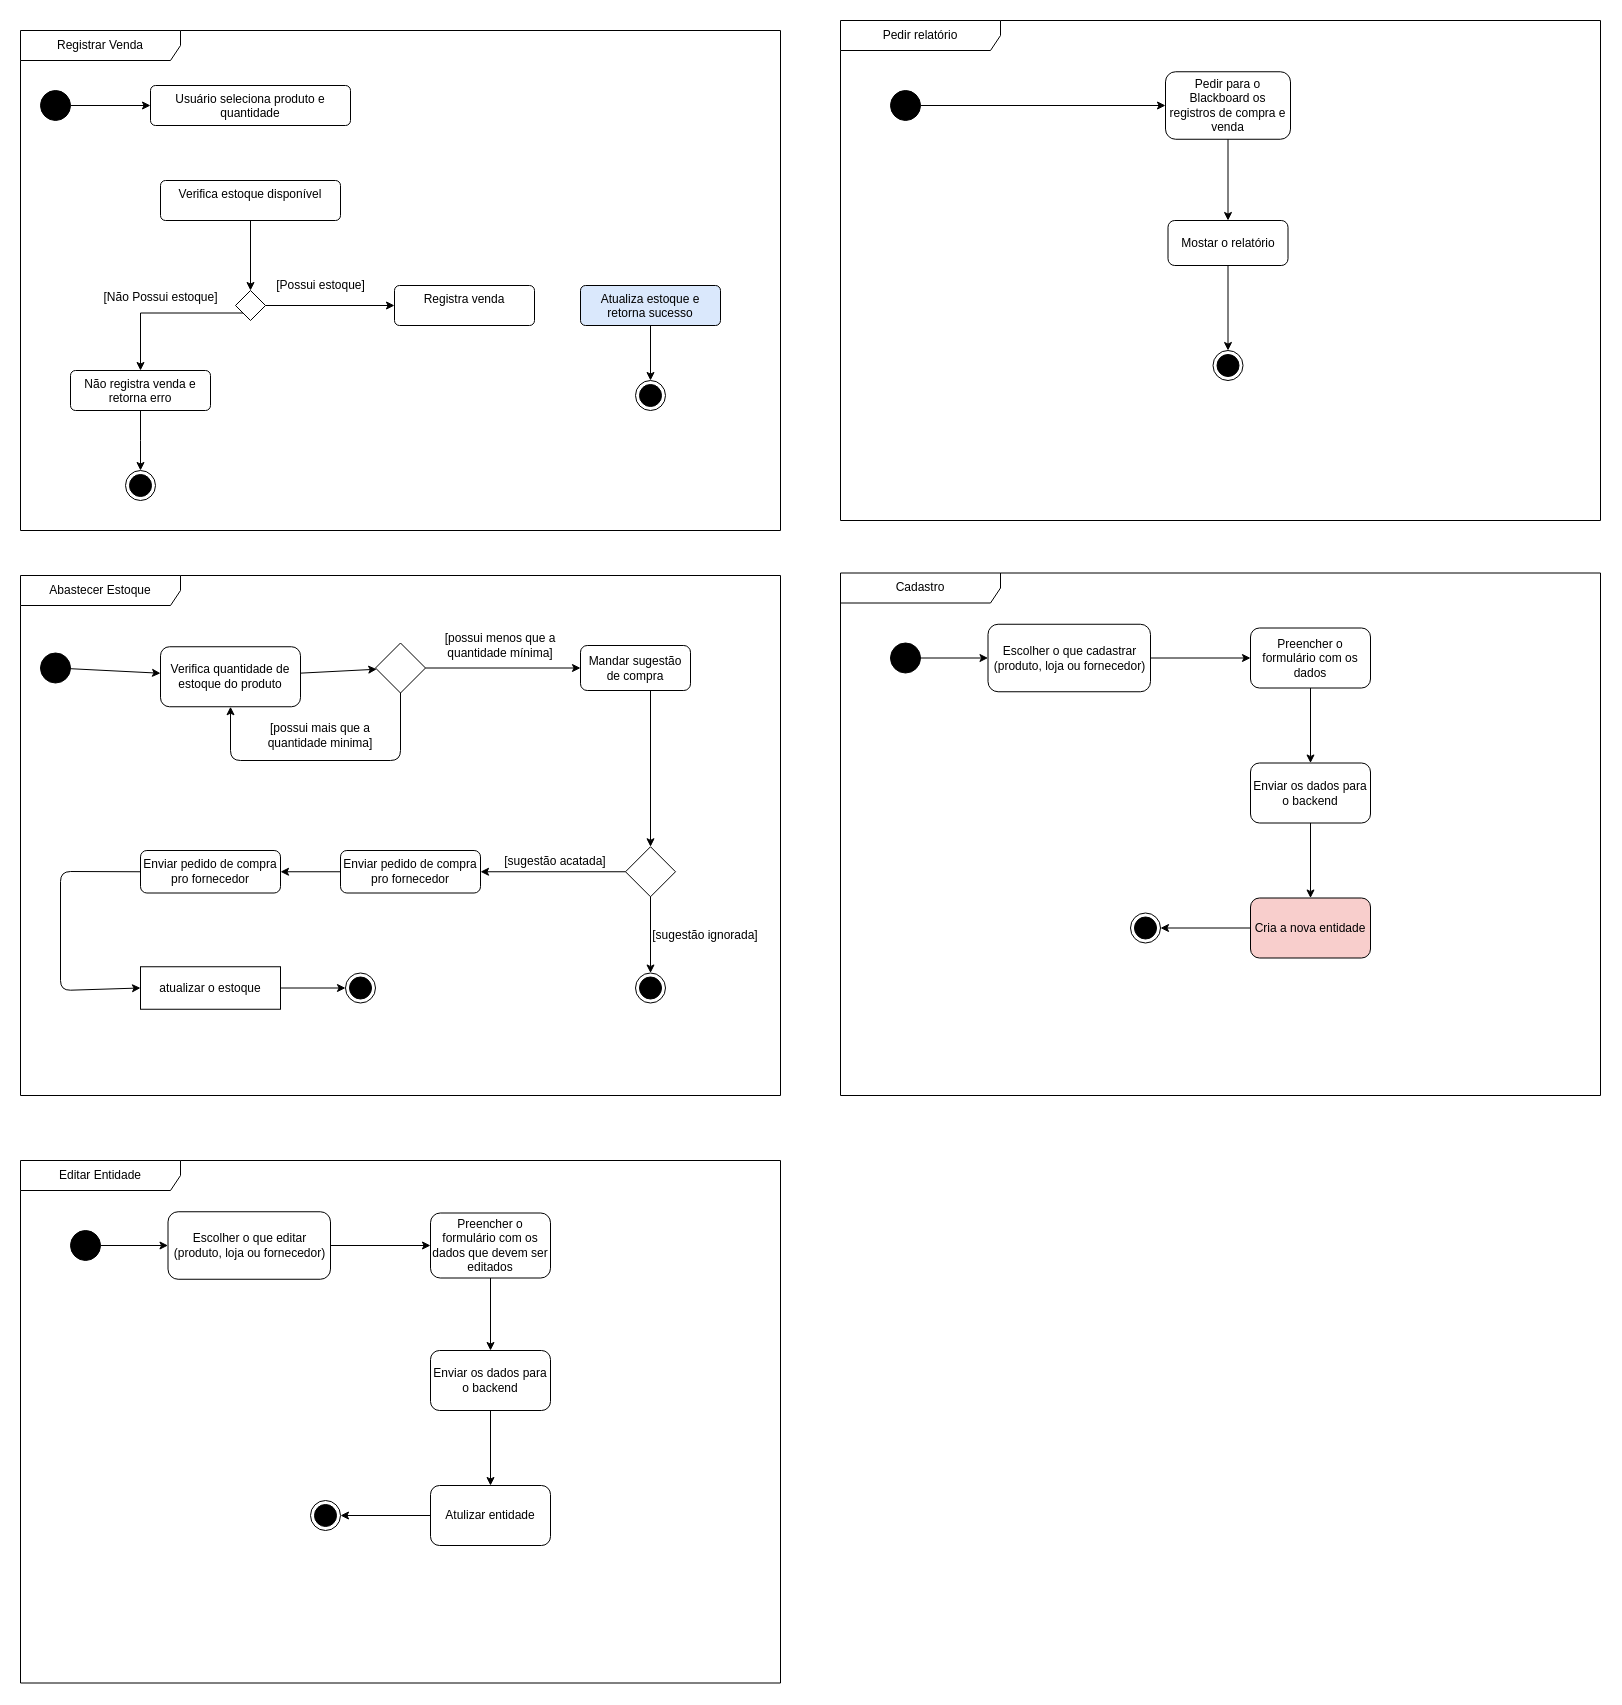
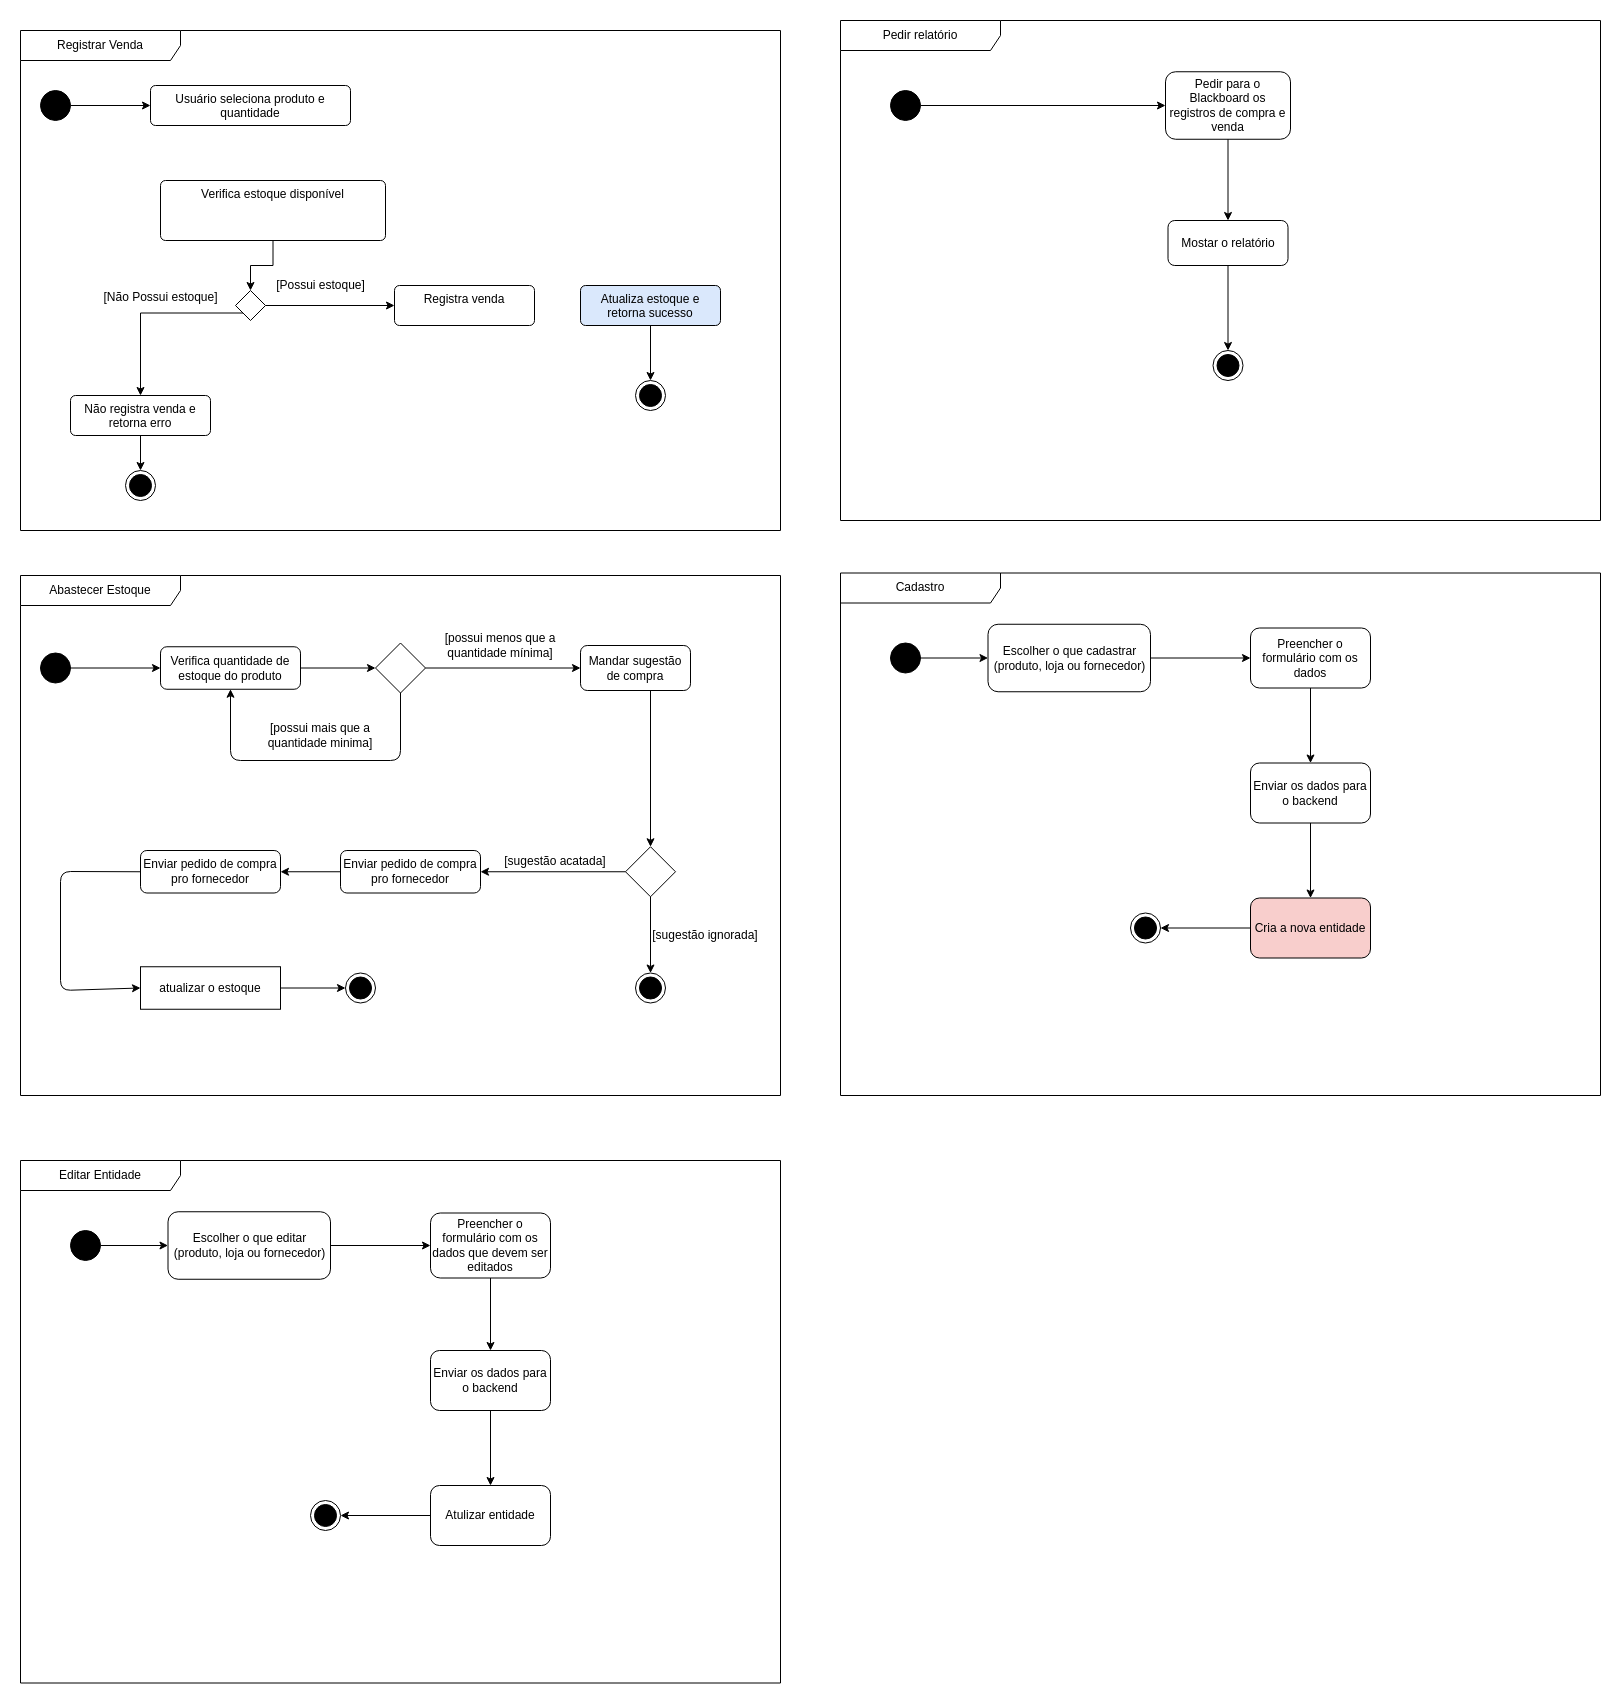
node "Verifica estoque disponível": size 180x40 -> 225x60
node "Não registra venda e retorna erro": moved (141, 391) -> (141, 416)
node "Verifica quantidade de estoque do produto": size 140x60 -> 140x43
